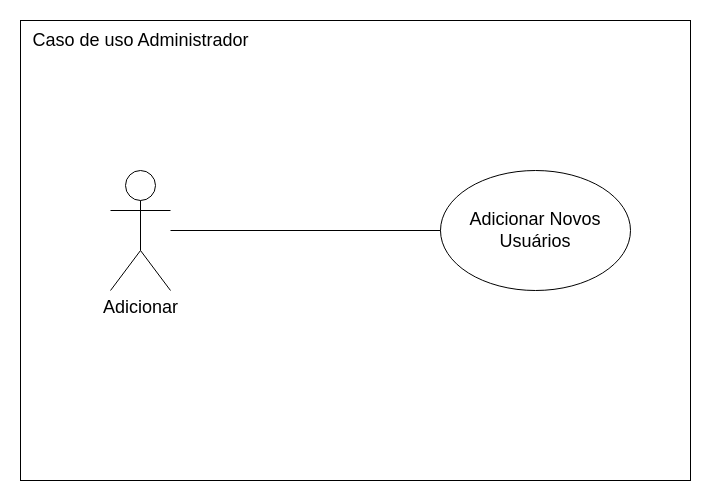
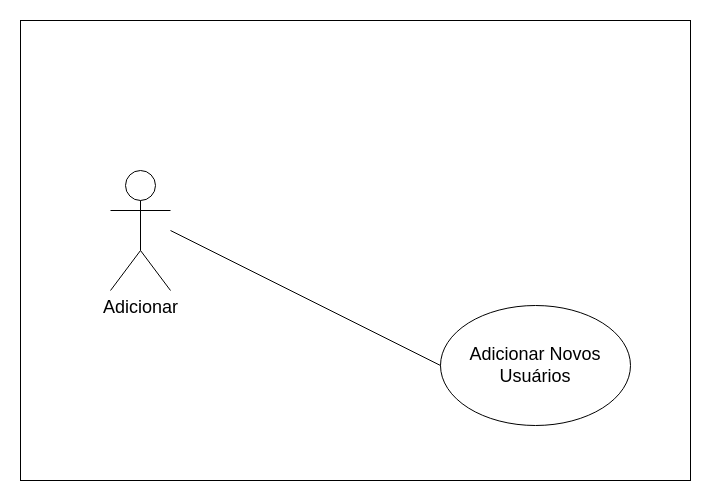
node "Caso de uso Administrador": removed
node "Adicionar Novos Usuários": moved (536, 231) -> (536, 366)
